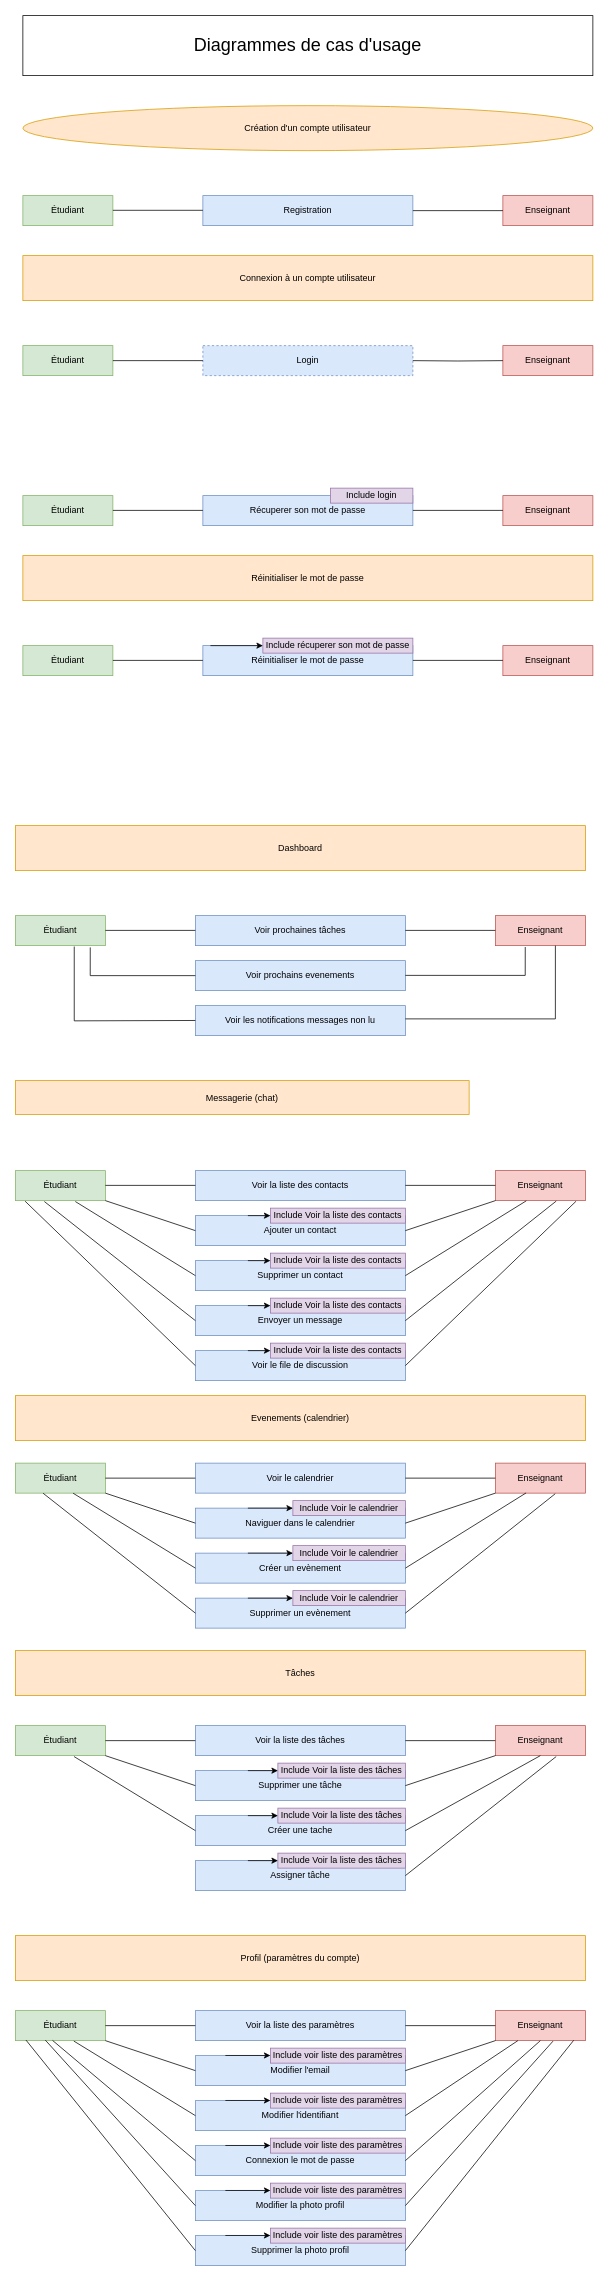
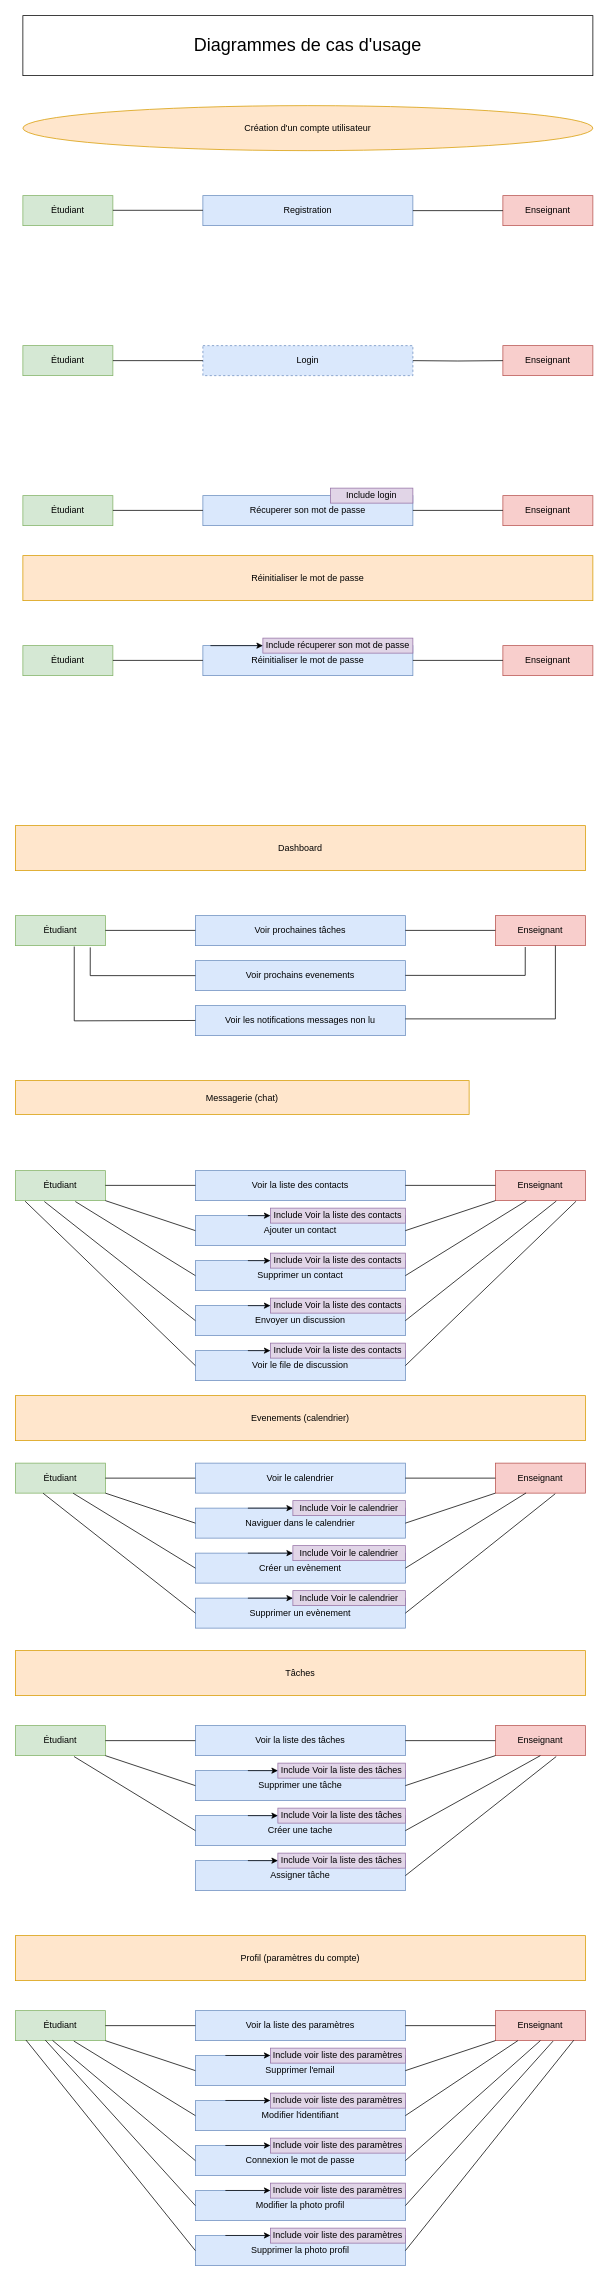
node "Connexion à un compte utilisateur": removed
node "Envoyer un message": label "Envoyer un message" -> "Envoyer un discussion"
node "Modifier l'email": label "Modifier l'email" -> "Supprimer l'email"
